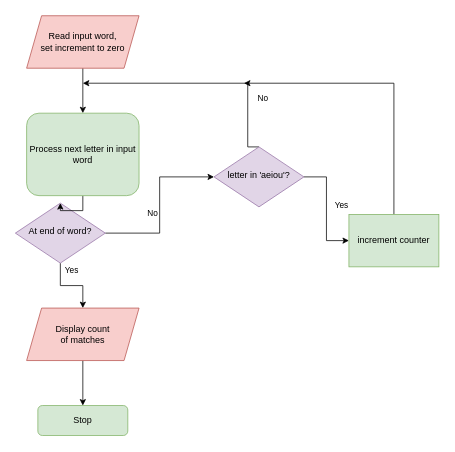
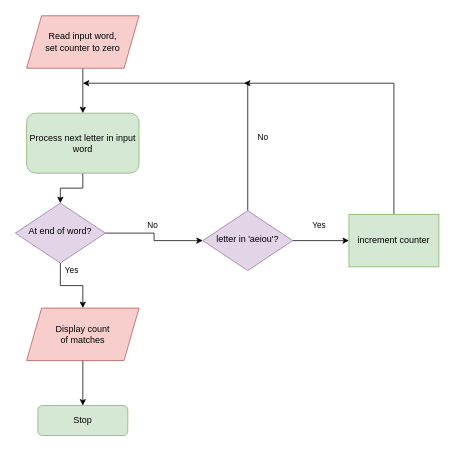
node "Read input word, set increment to zero": label "Read input word, set increment to zero" -> "Read input word, set counter to zero"
node "Process next letter in input word": size 113x83 -> 113x60
node "letter in 'aeiou'?": moved (259, 177) -> (248, 240)
